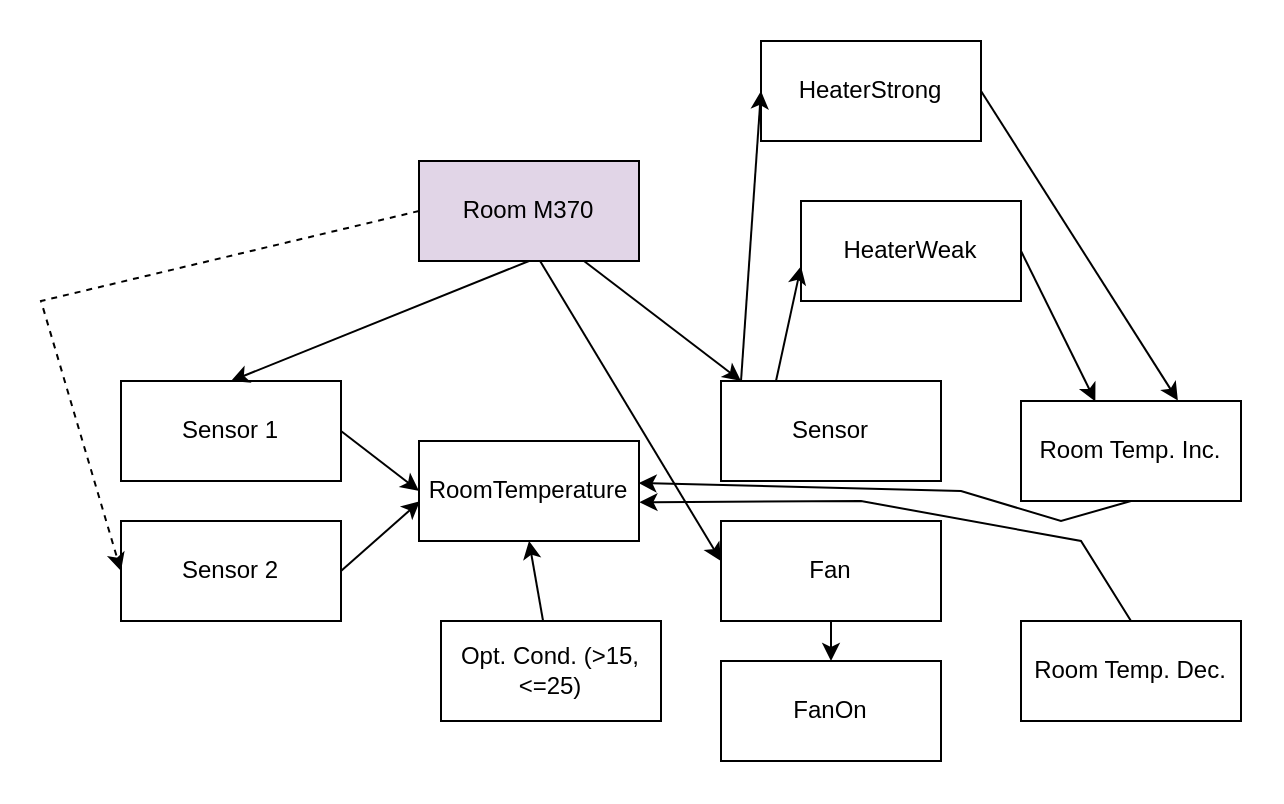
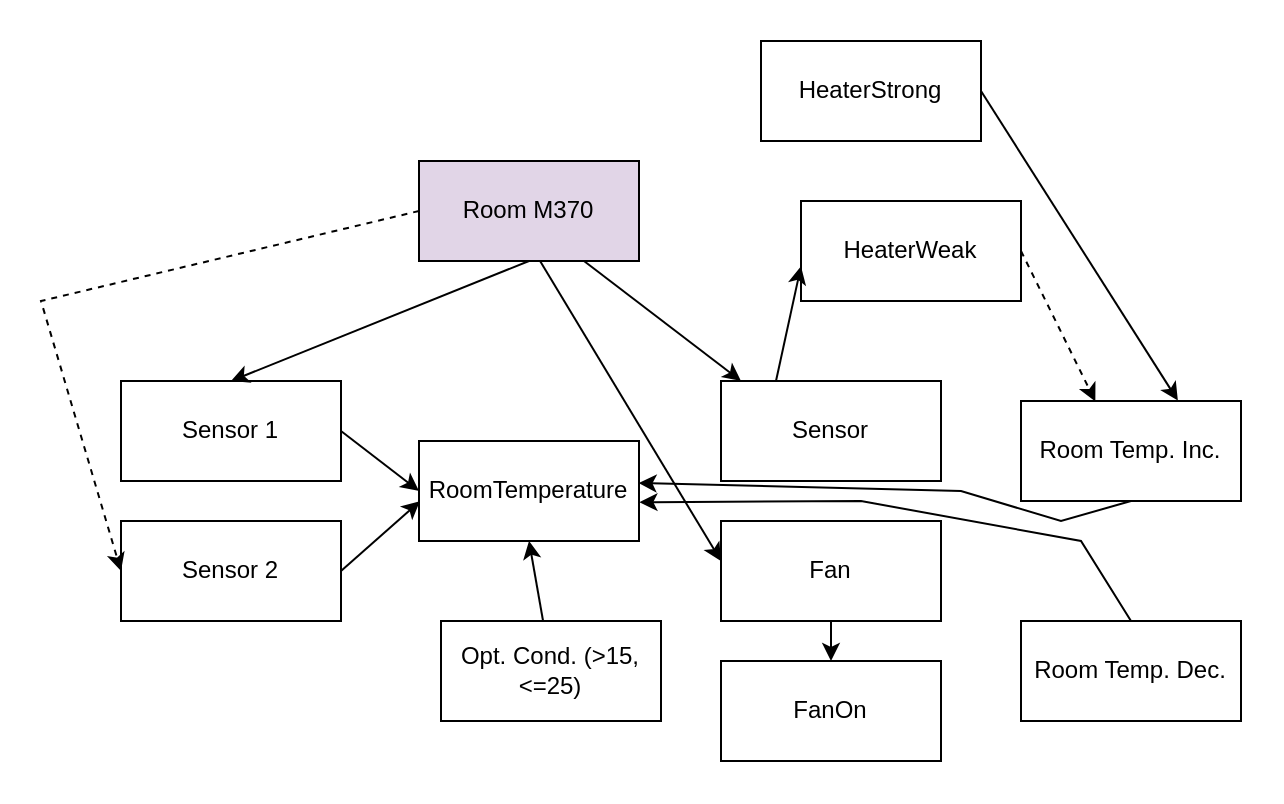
edge "Sensor" -> "HeaterStrong": removed
edge "HeaterWeak" -> "Room Temp. Inc.": style solid -> dashed
